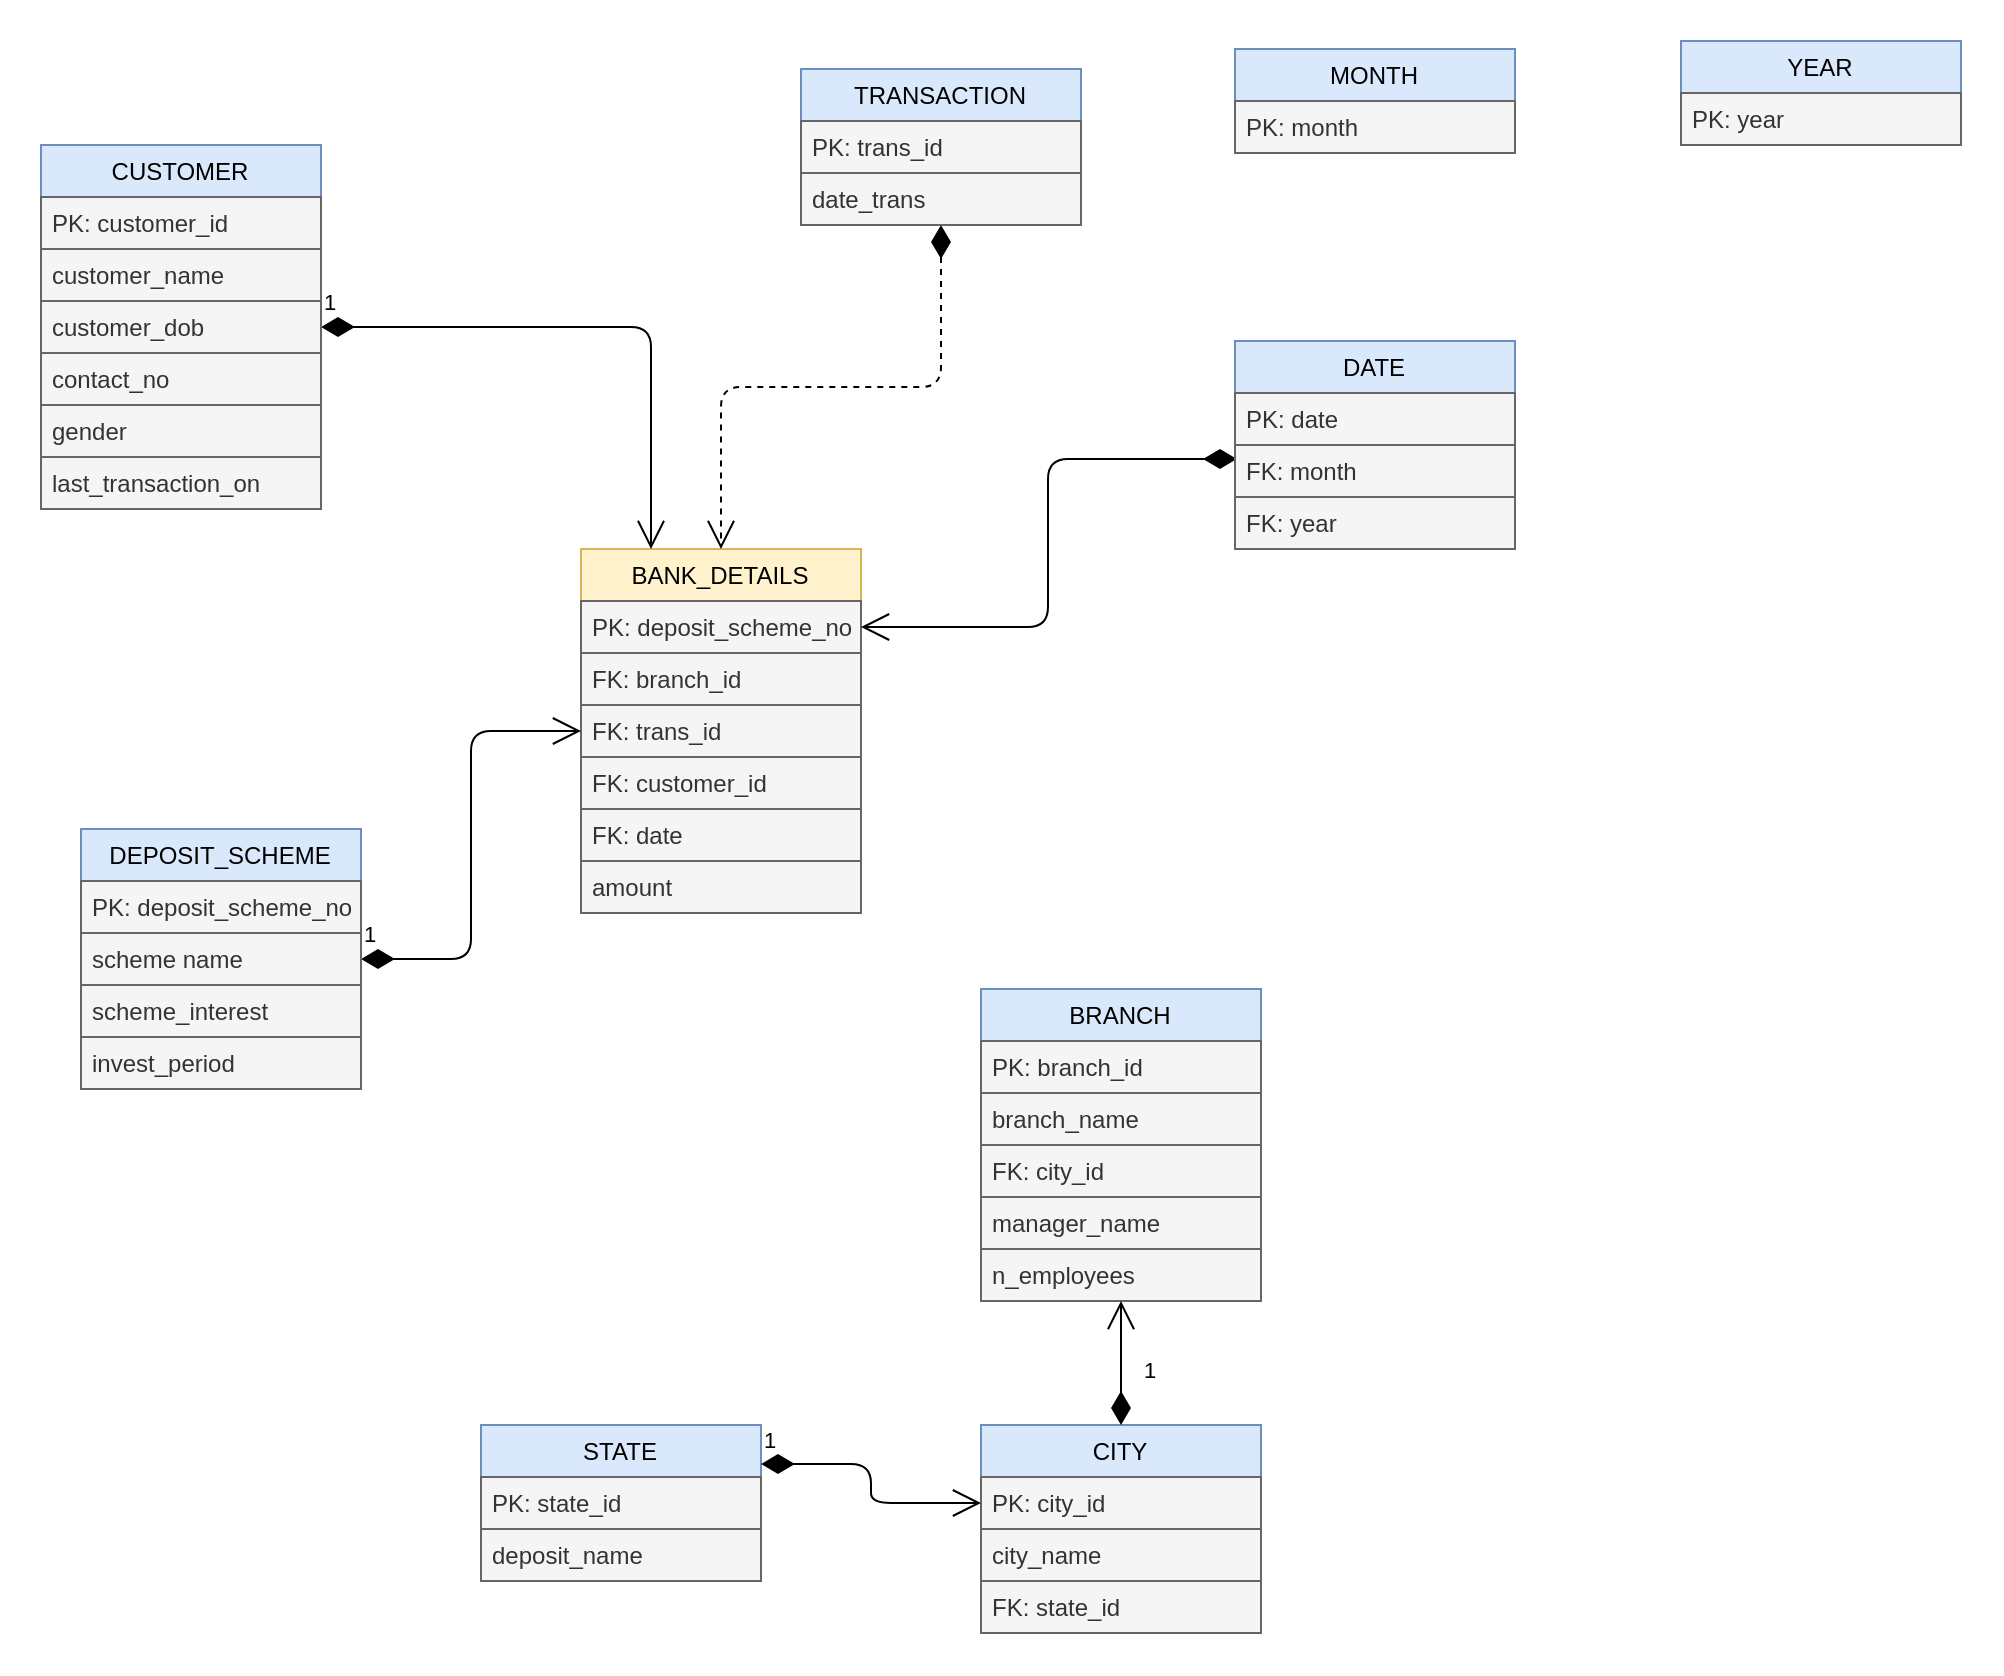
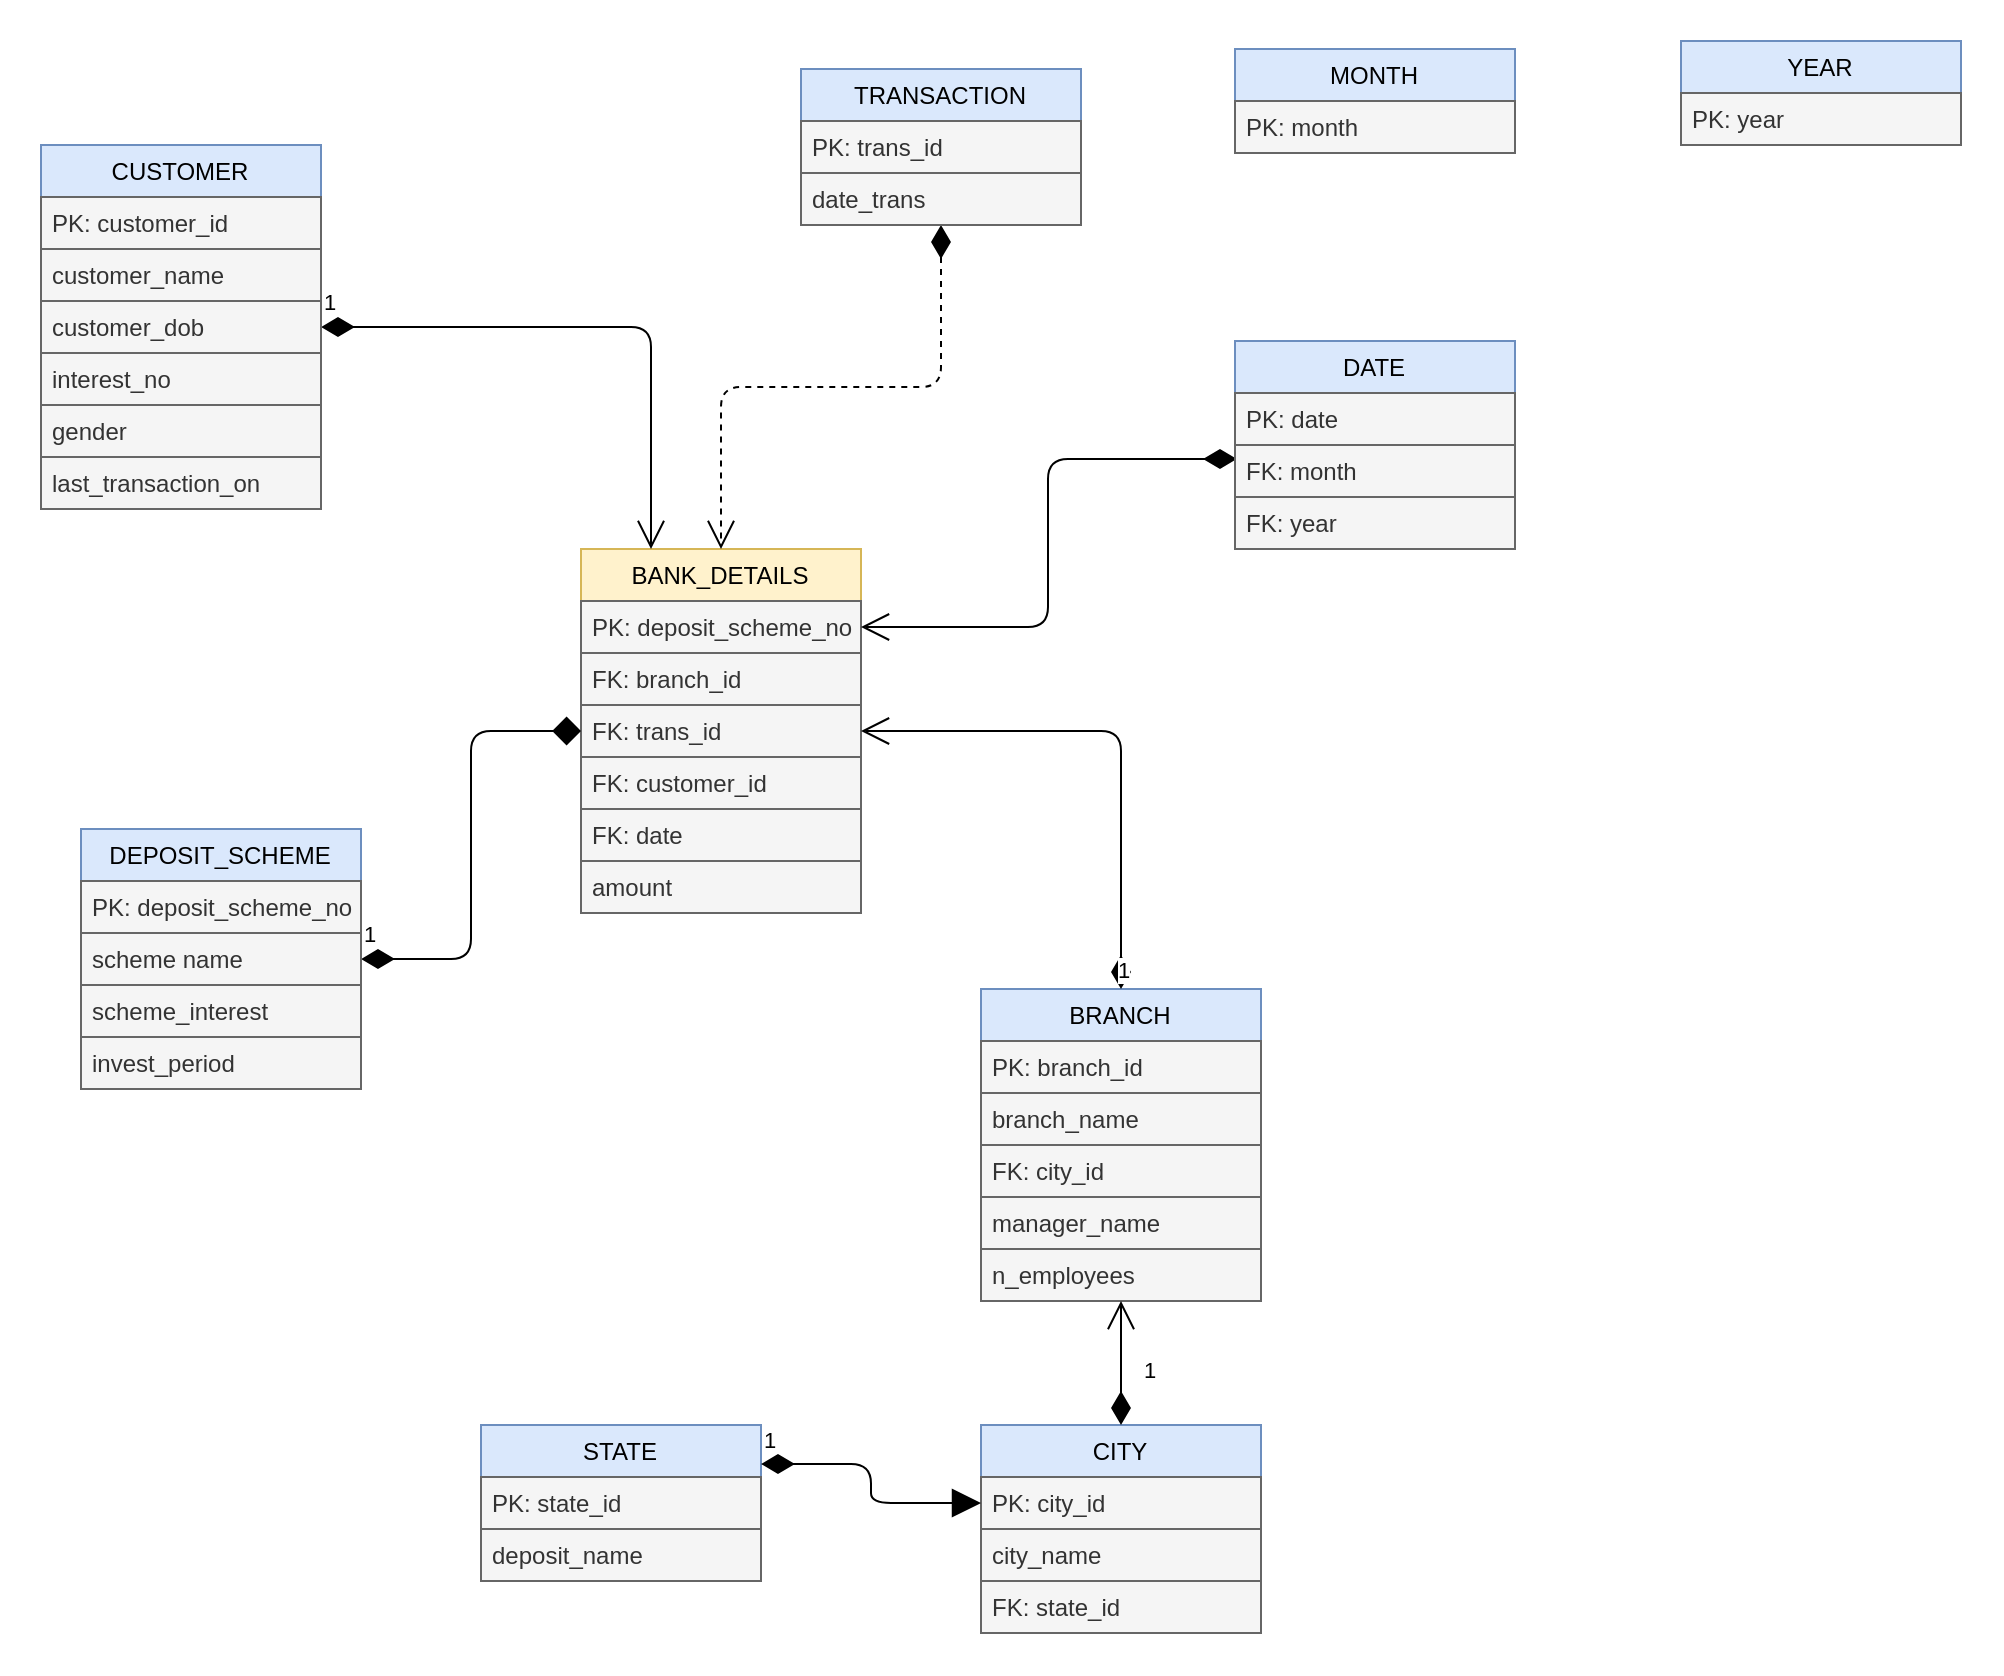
node "contact_no": label "contact_no" -> "interest_no"
edge "FK: trans_id" -- "scheme name": arrowhead open -> diamond
edge "FK: trans_id" -- "BRANCH": added, label "1"
edge "STATE" -- "PK: city_id": arrowhead open -> block
